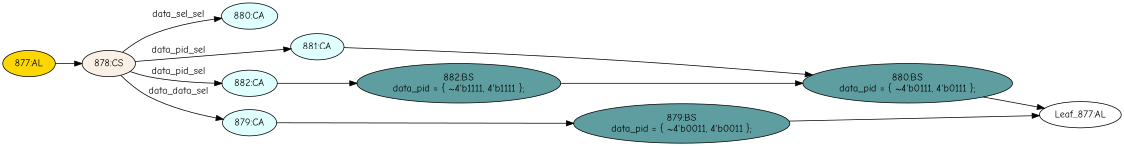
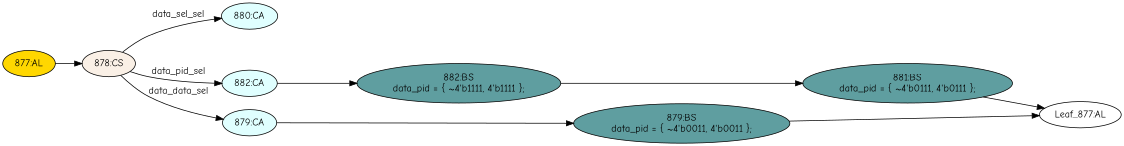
node "881:CA": removed
node "880:BS data_pid = { ~4'b0111, 4'b0111 };": label "880:BS data_pid = { ~4'b0111, 4'b0111 };" -> "881:BS data_pid = { ~4'b0111, 4'b0111 };"
